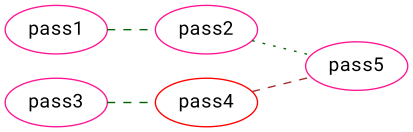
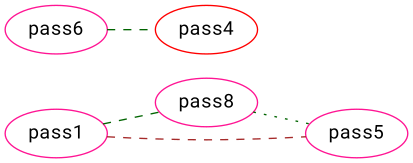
node "pass2": label "pass2" -> "pass8"
edge "pass5" -- "pass4": now "pass5" -- "pass1"
node "pass3": label "pass3" -> "pass6"
